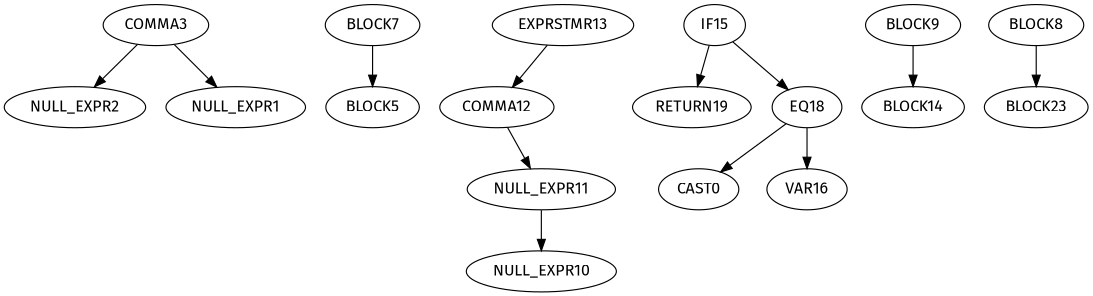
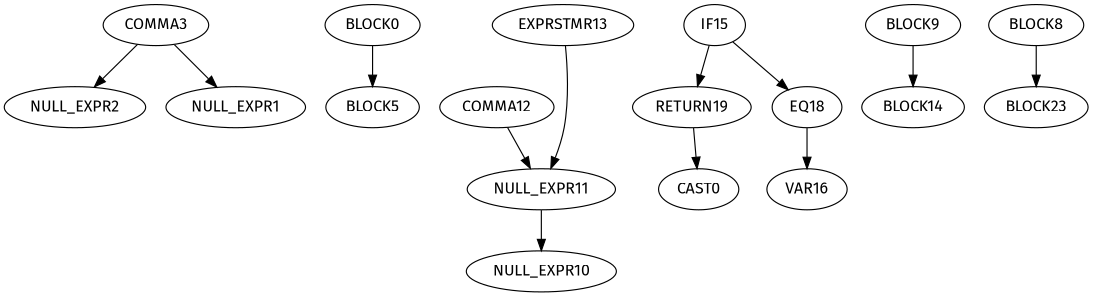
node "BLOCK7": label "BLOCK7" -> "BLOCK0"
edge "EXPRSTMR13" -> "COMMA12": now "EXPRSTMR13" -> "NULL_EXPR11"
edge "EQ18" -> "CAST0": now "RETURN19" -> "CAST0"
